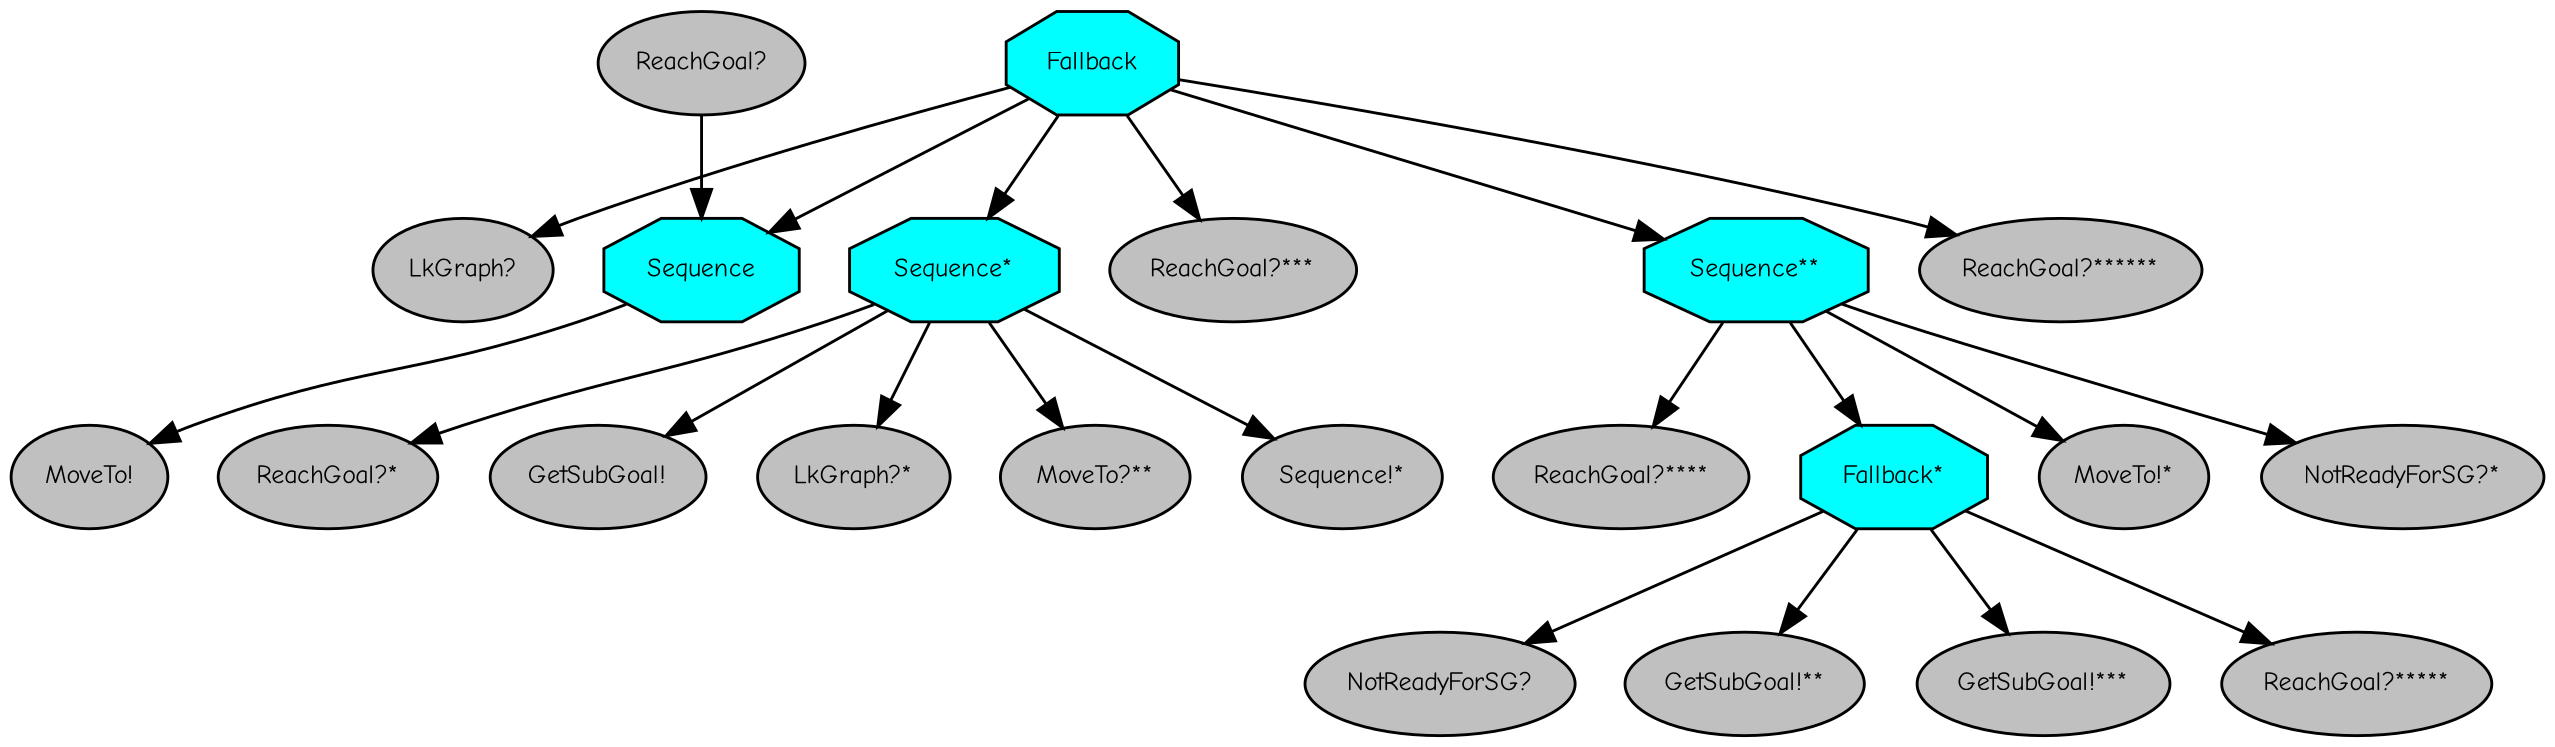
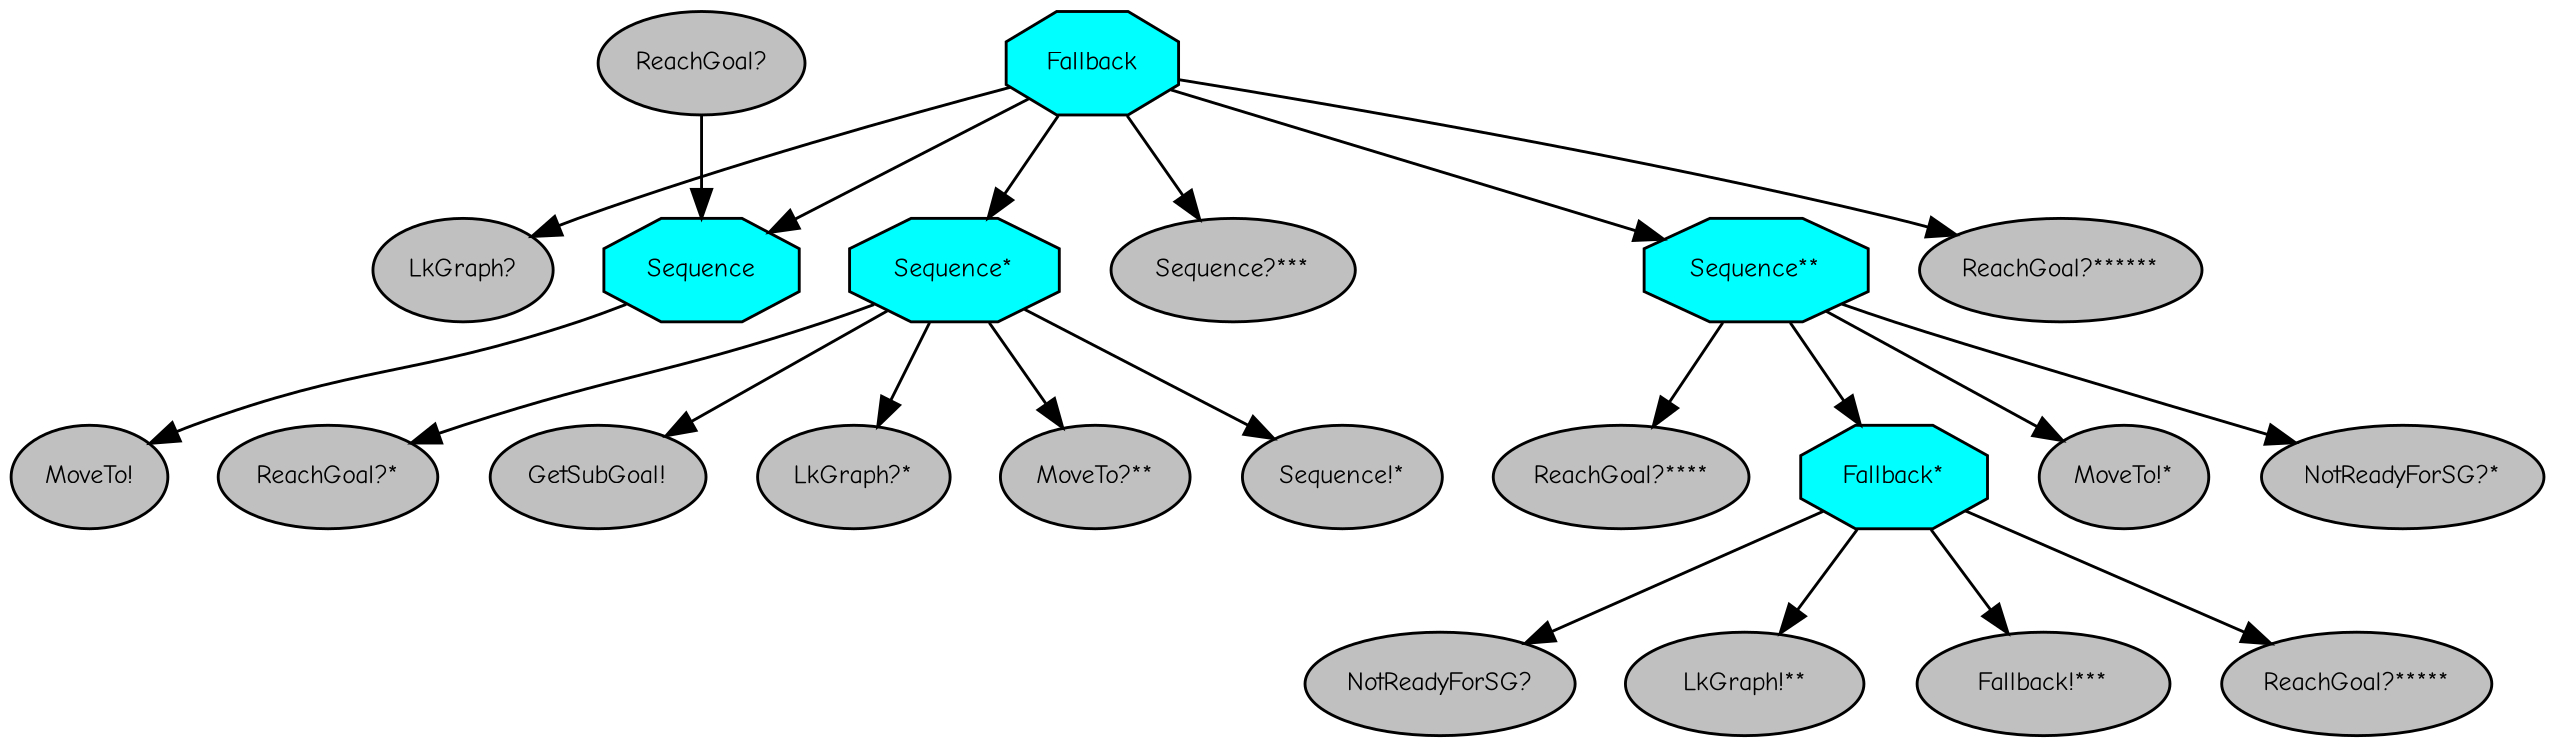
node "ReachGoal?***": label "ReachGoal?***" -> "Sequence?***"
node "GetSubGoal!**": label "GetSubGoal!**" -> "LkGraph!**"
node "GetSubGoal!***": label "GetSubGoal!***" -> "Fallback!***"
